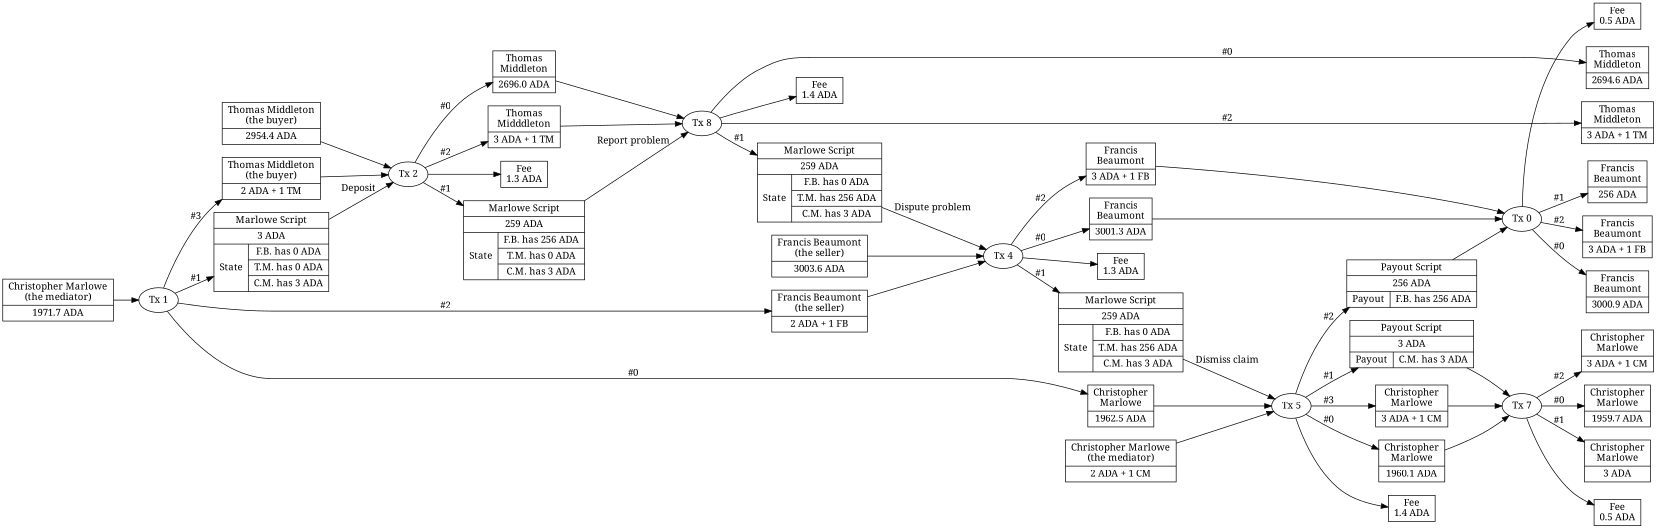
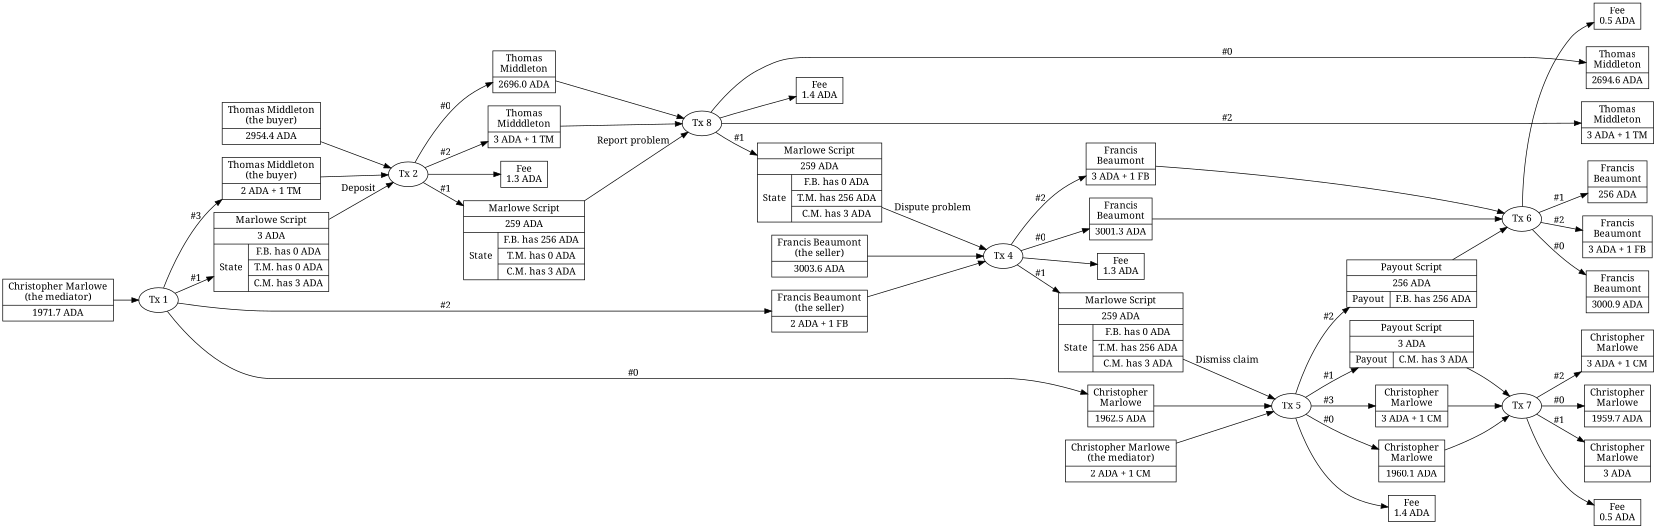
node "Tx 0": label "Tx 0" -> "Tx 6"
